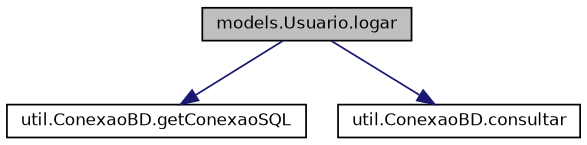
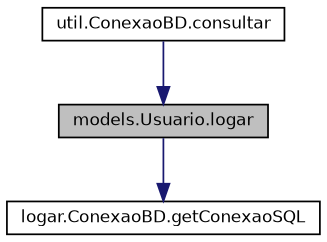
edge "models.Usuario.logar" -> "util.ConexaoBD.consultar": reversed
node "util.ConexaoBD.getConexaoSQL": label "util.ConexaoBD.getConexaoSQL" -> "logar.ConexaoBD.getConexaoSQL"
